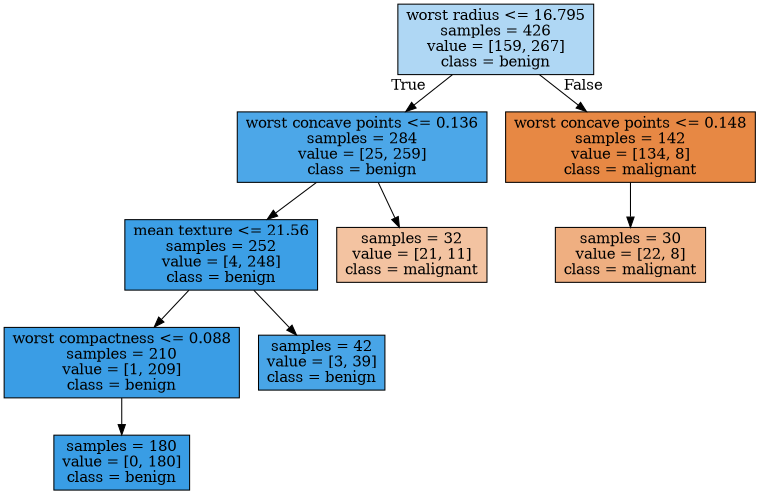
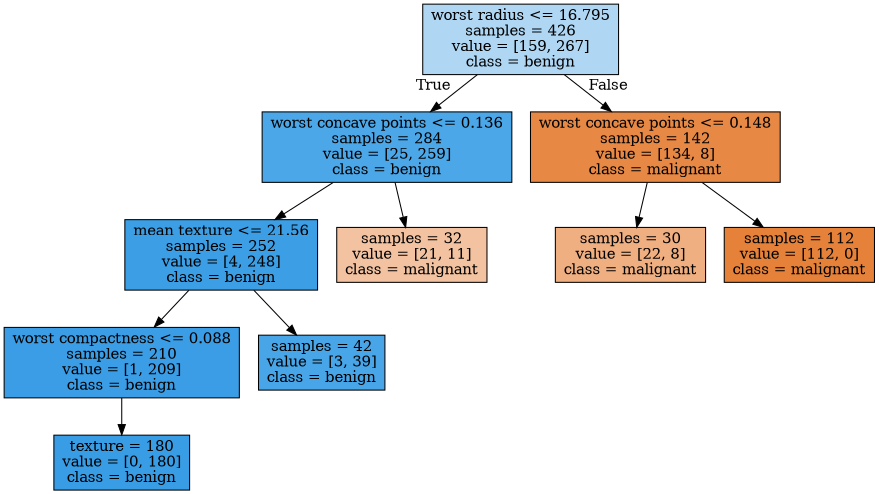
node "samples = 112 value = [112, 0] class = malignant": added
node "samples = 180 value = [0, 180] class = benign": label "samples = 180 value = [0, 180] class = benign" -> "texture = 180 value = [0, 180] class = benign"
